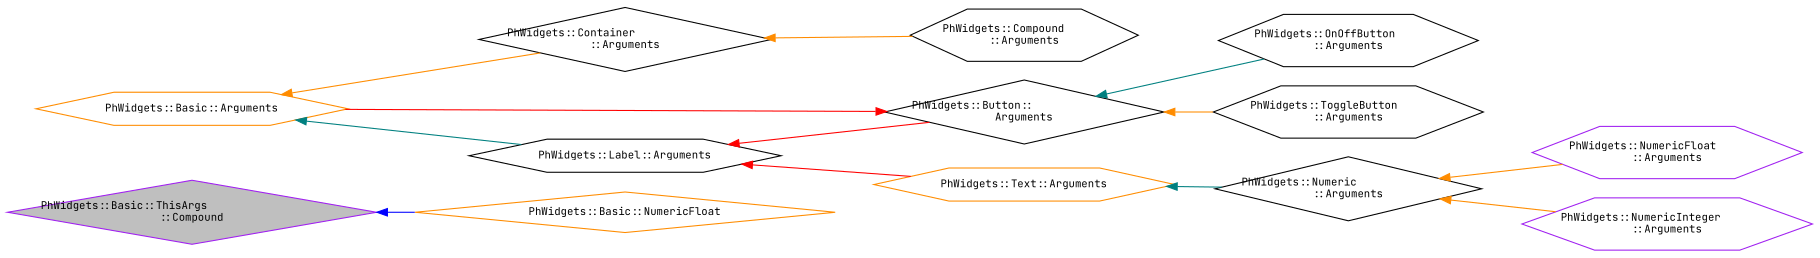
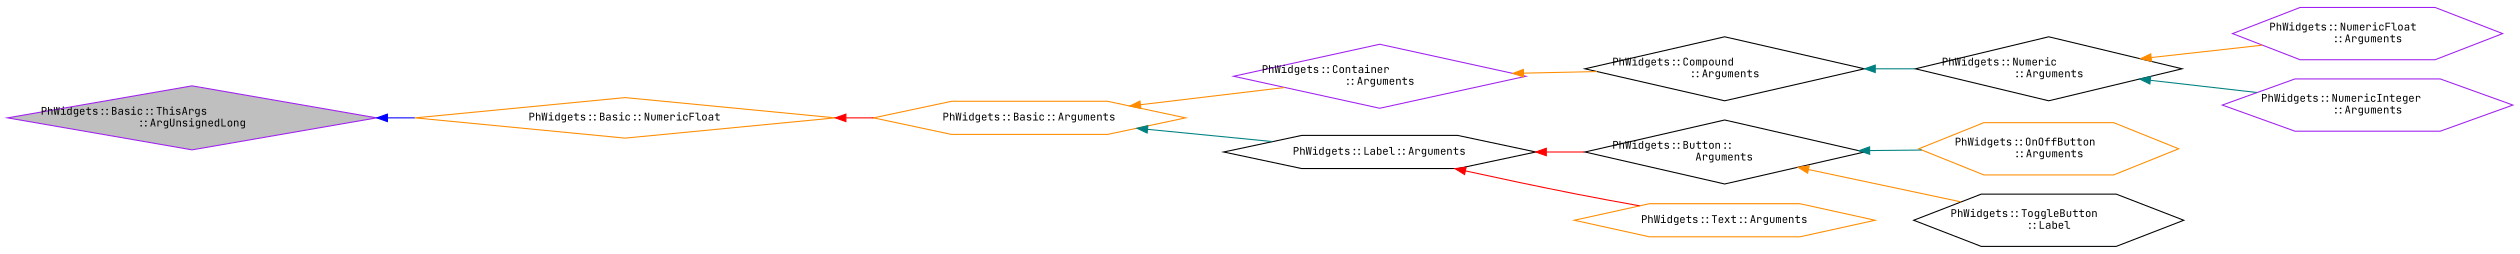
node "PhWidgets::Compound ::Arguments": shape hexagon -> diamond
node "PhWidgets::Container ::Arguments": color black -> purple
node "PhWidgets::OnOffButton ::Arguments": color black -> darkorange
edge "PhWidgets::Basic::Arguments" -> "PhWidgets::Button:: Arguments": now "PhWidgets::Basic::Arguments" -> "PhWidgets::Basic::NumericFloat"
node "PhWidgets::ToggleButton ::Arguments": label "PhWidgets::ToggleButton ::Arguments" -> "PhWidgets::ToggleButton ::Label"
edge "PhWidgets::Numeric ::Arguments" -> "PhWidgets::Text::Arguments": now "PhWidgets::Numeric ::Arguments" -> "PhWidgets::Compound ::Arguments"
edge "PhWidgets::NumericInteger ::Arguments" -> "PhWidgets::Numeric ::Arguments": color darkorange -> teal
node "PhWidgets::Basic::ThisArgs ::Compound": label "PhWidgets::Basic::ThisArgs ::Compound" -> "PhWidgets::Basic::ThisArgs ::ArgUnsignedLong"
